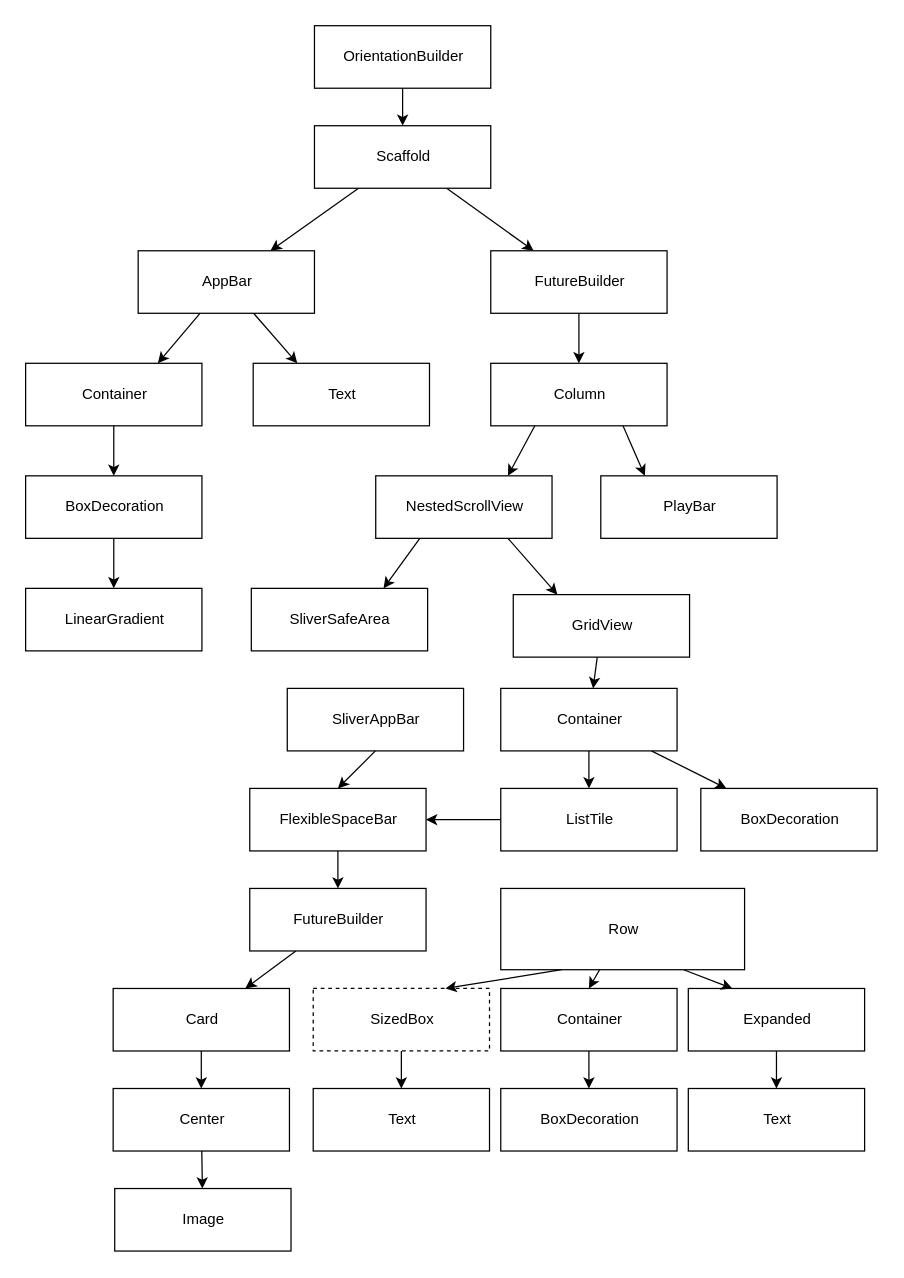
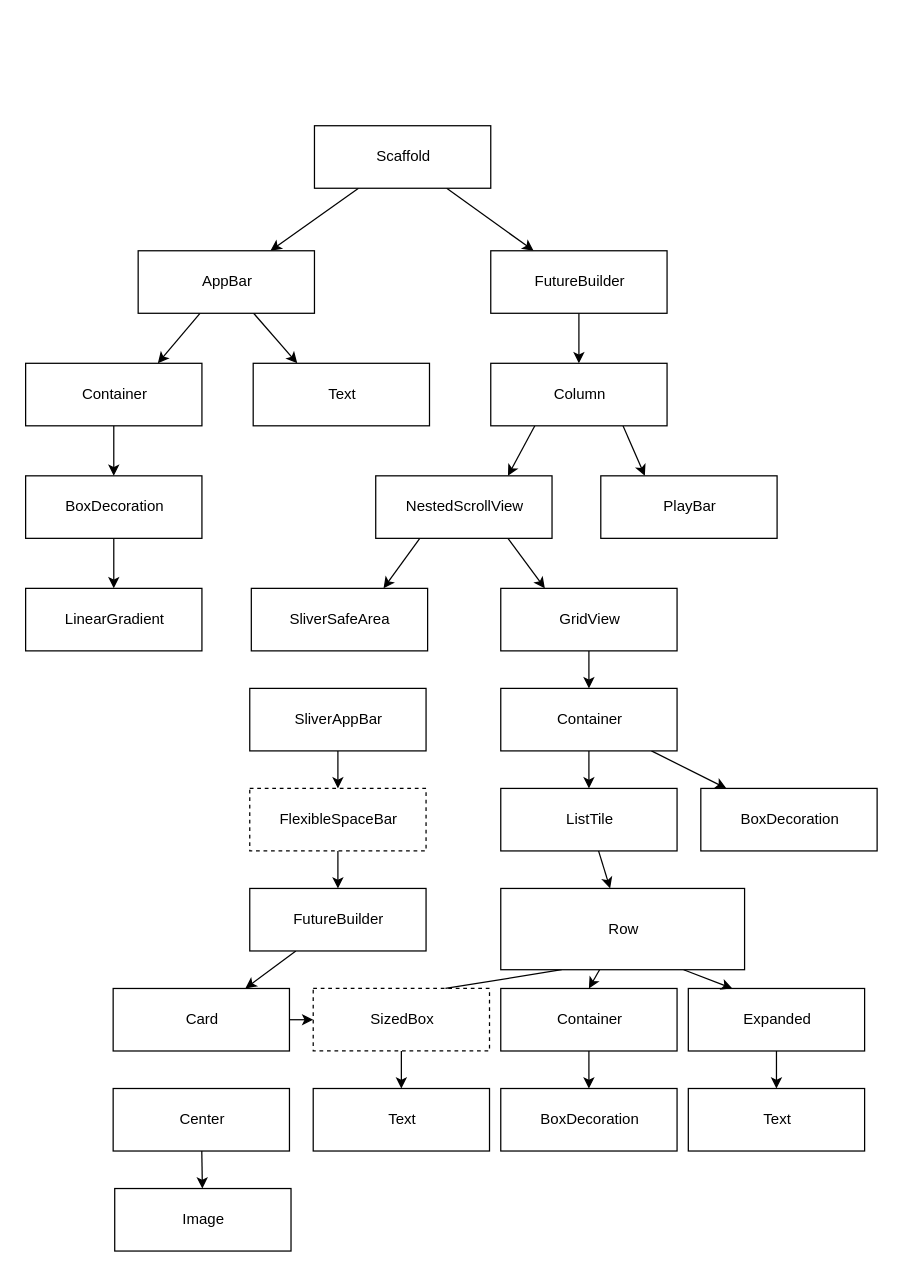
node "OrientationBuilder": removed
edge "OrientationBuilder" -> "Scaffold": removed
node "GridView": moved (601, 626) -> (589, 619)
node "SliverAppBar": moved (375, 719) -> (338, 719)
node "FlexibleSpaceBar": style solid -> dashed
edge "ListTile" -> "FlexibleSpaceBar": now "ListTile" -> "Row"
edge "Row" -> "SizedBox": arrowhead classic -> none
edge "Card" -> "Center": now "Card" -> "SizedBox"
